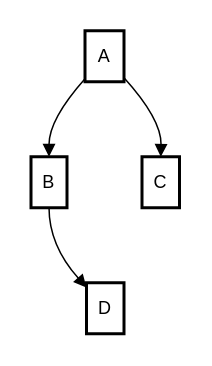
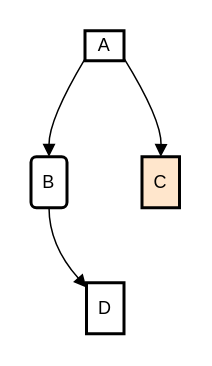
node "A": size 39x51 -> 39x30
node "B": shape rectangle -> rounded rectangle
node "C": fillcolor #ffffff -> #ffe6cc
